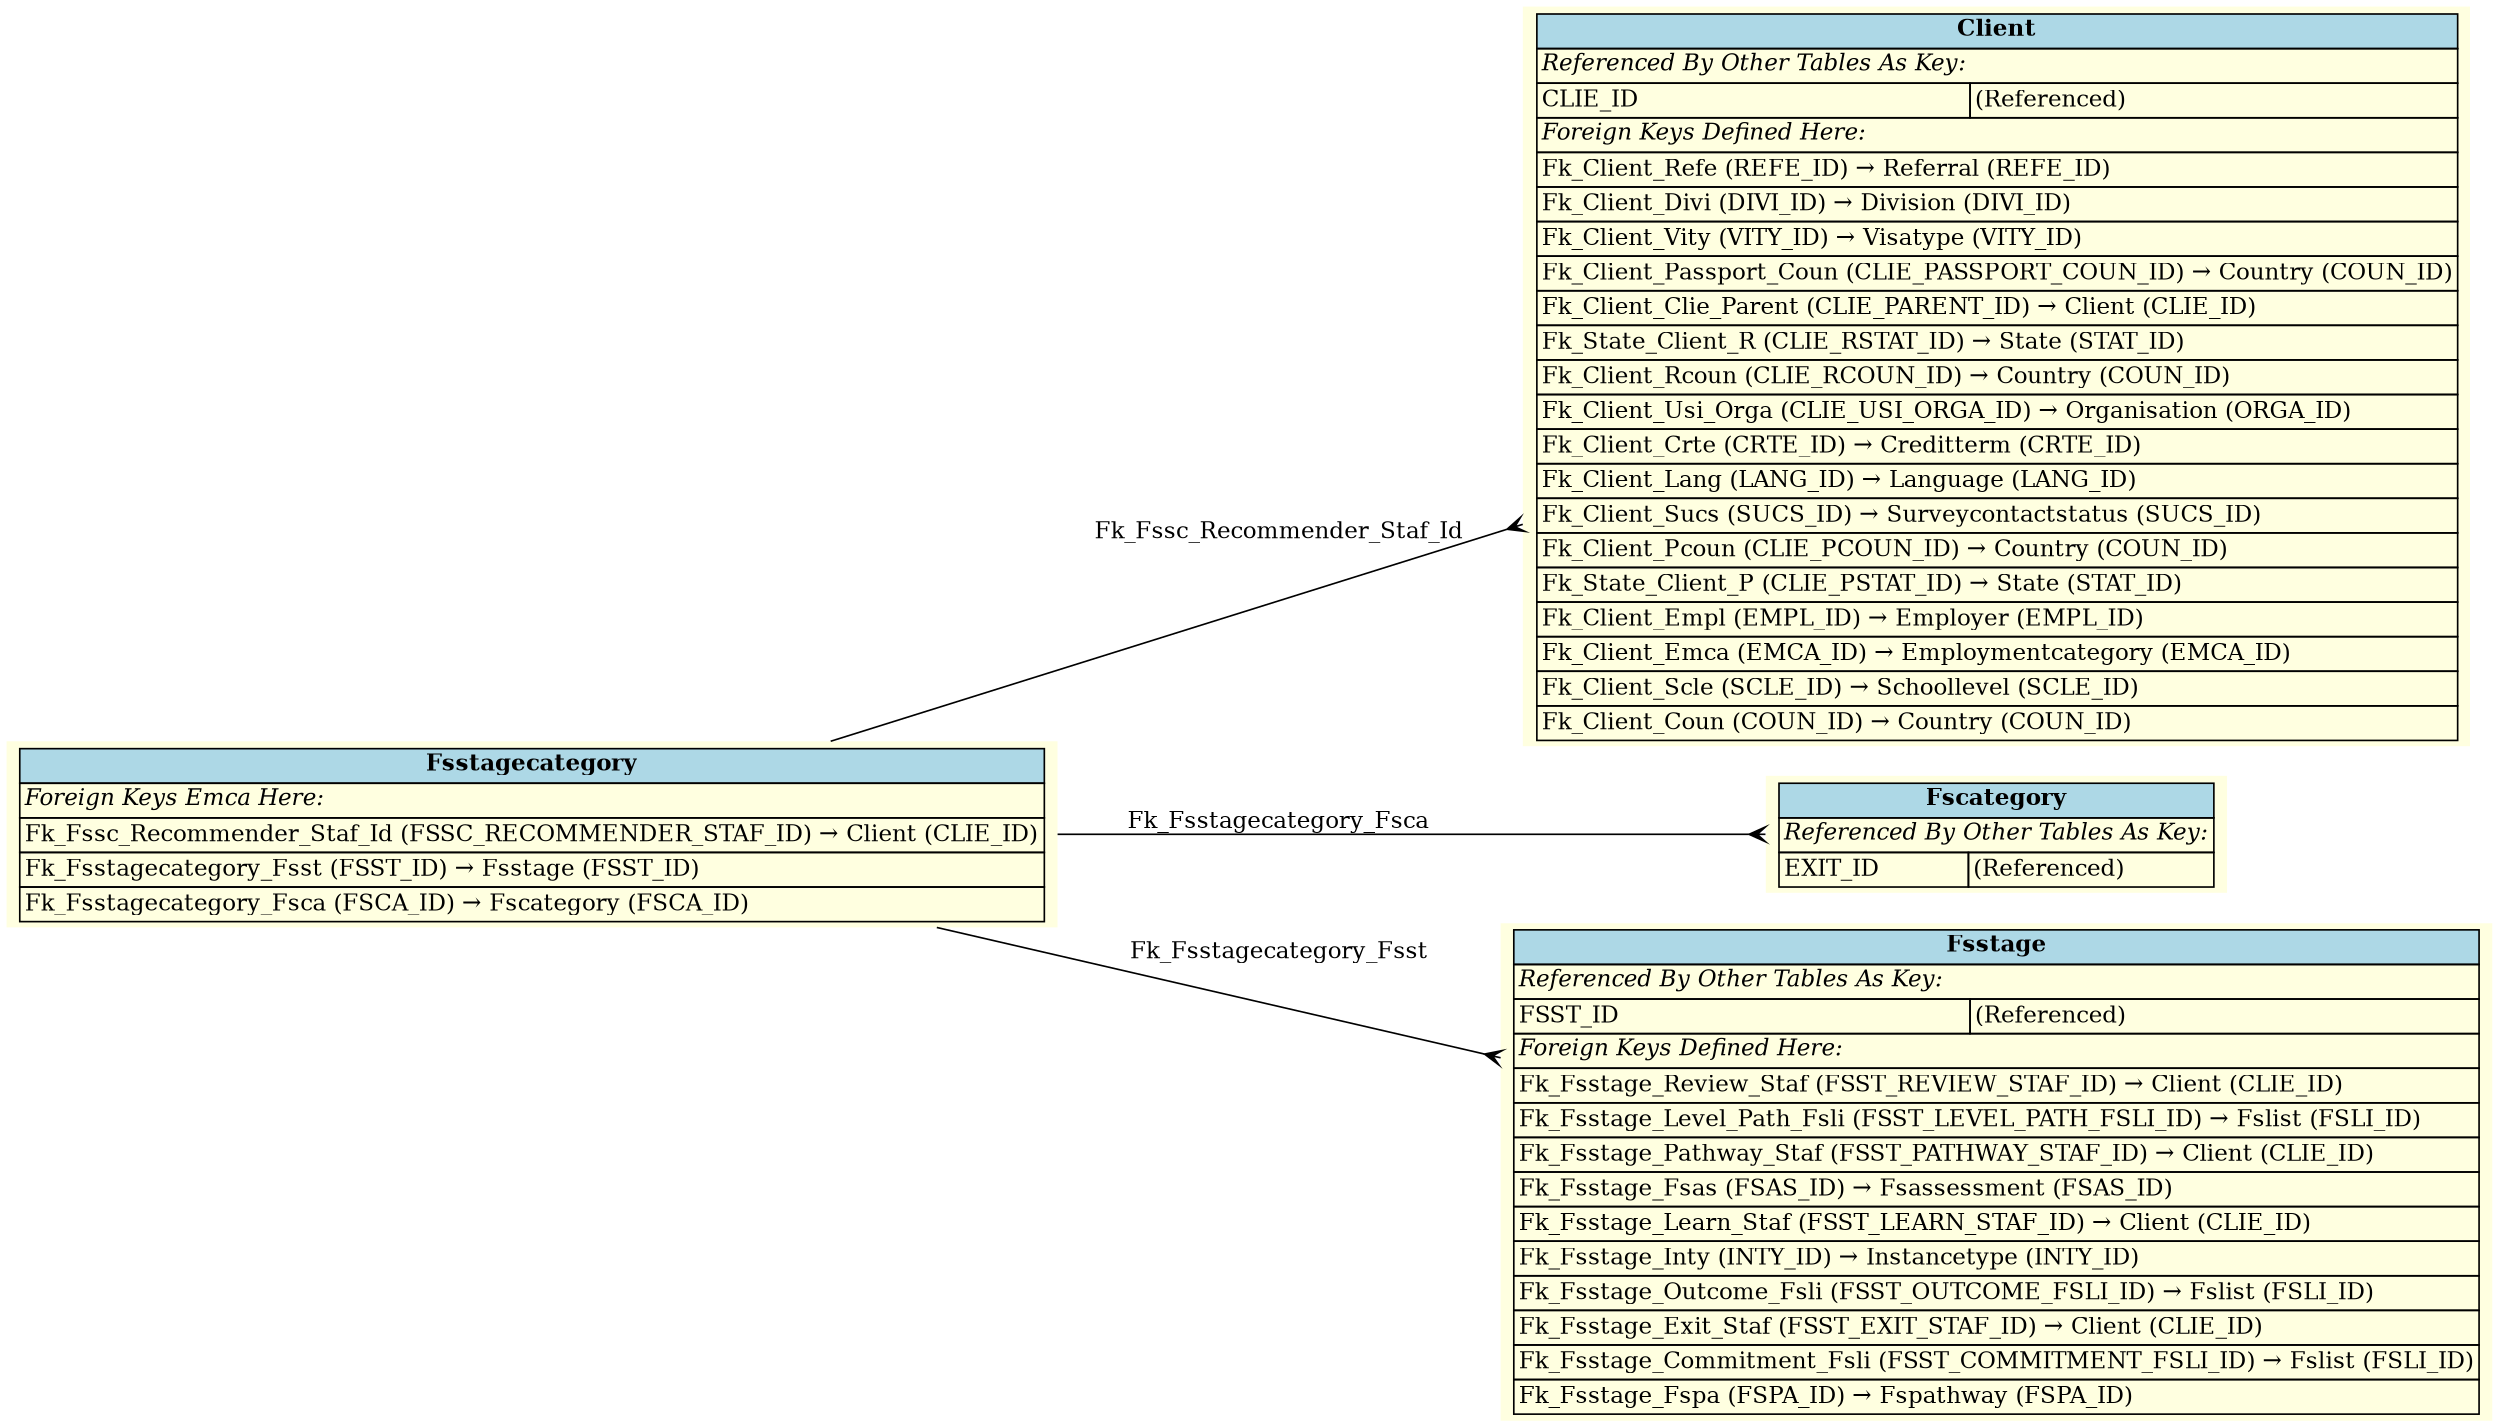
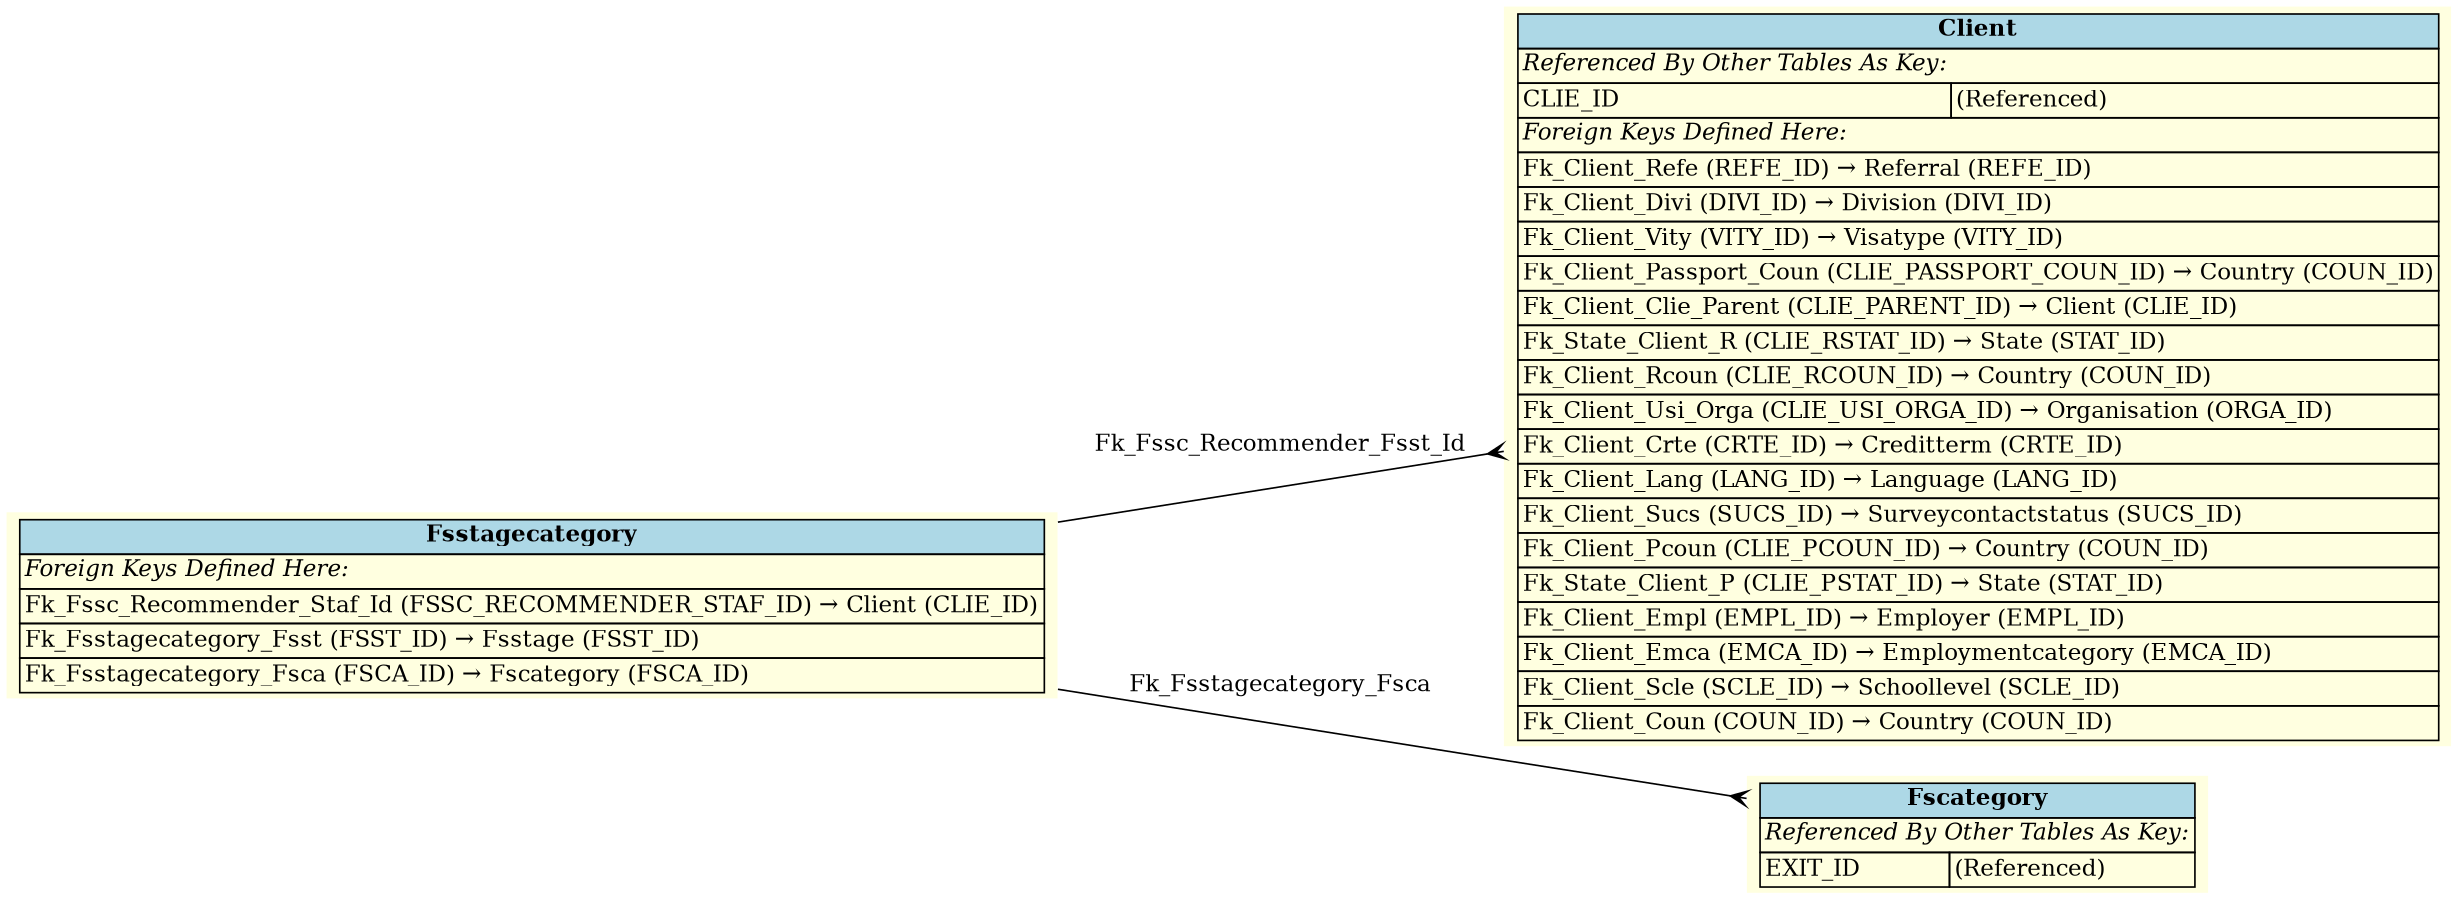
edge "Client" -- "Fsstagecategory": label " Fk_Fssc_Recommender_Staf_Id " -> " Fk_Fssc_Recommender_Fsst_Id "
node "Fsstagecategory": text "Foreign Keys Emca Here:" -> "Foreign Keys Defined Here:"
node "Fsstage": removed
